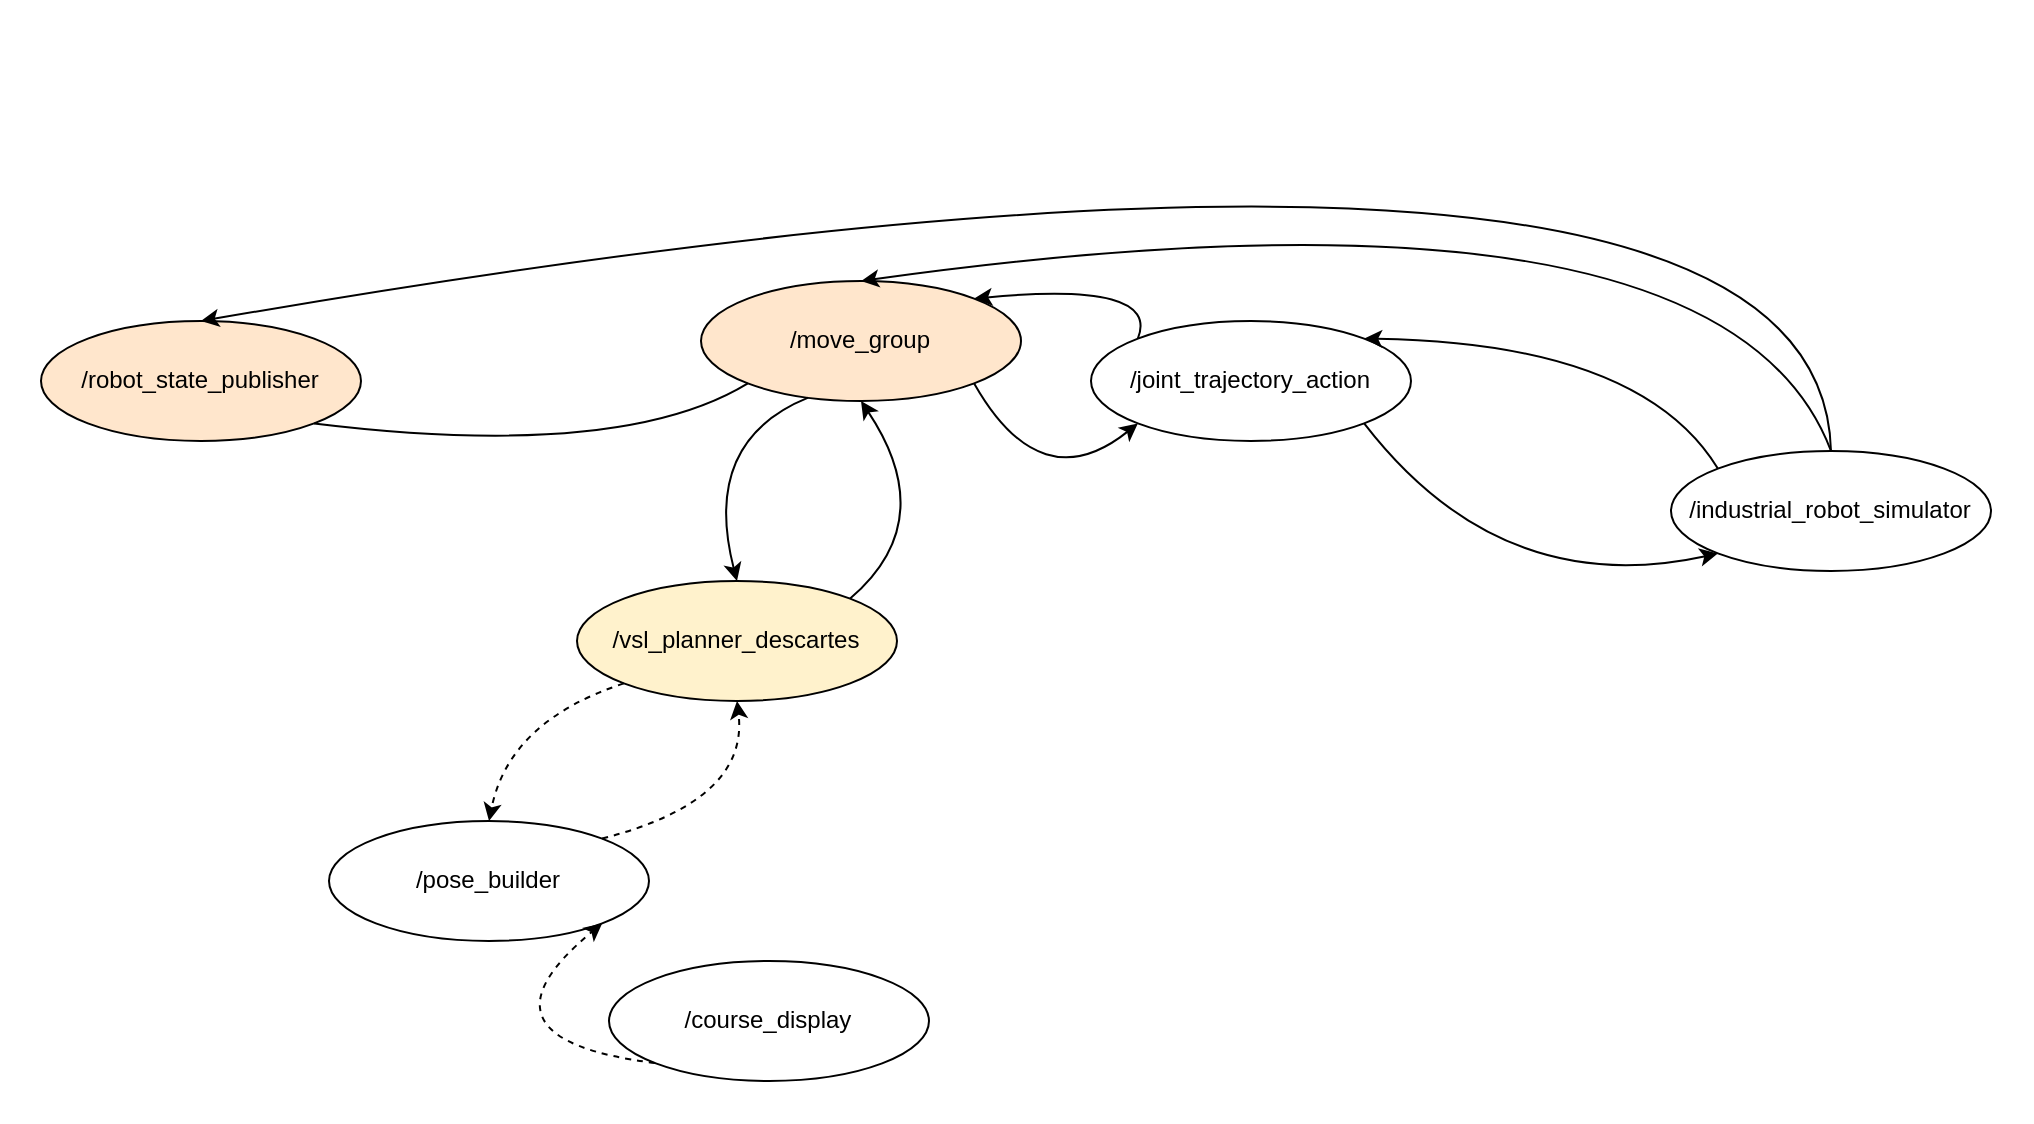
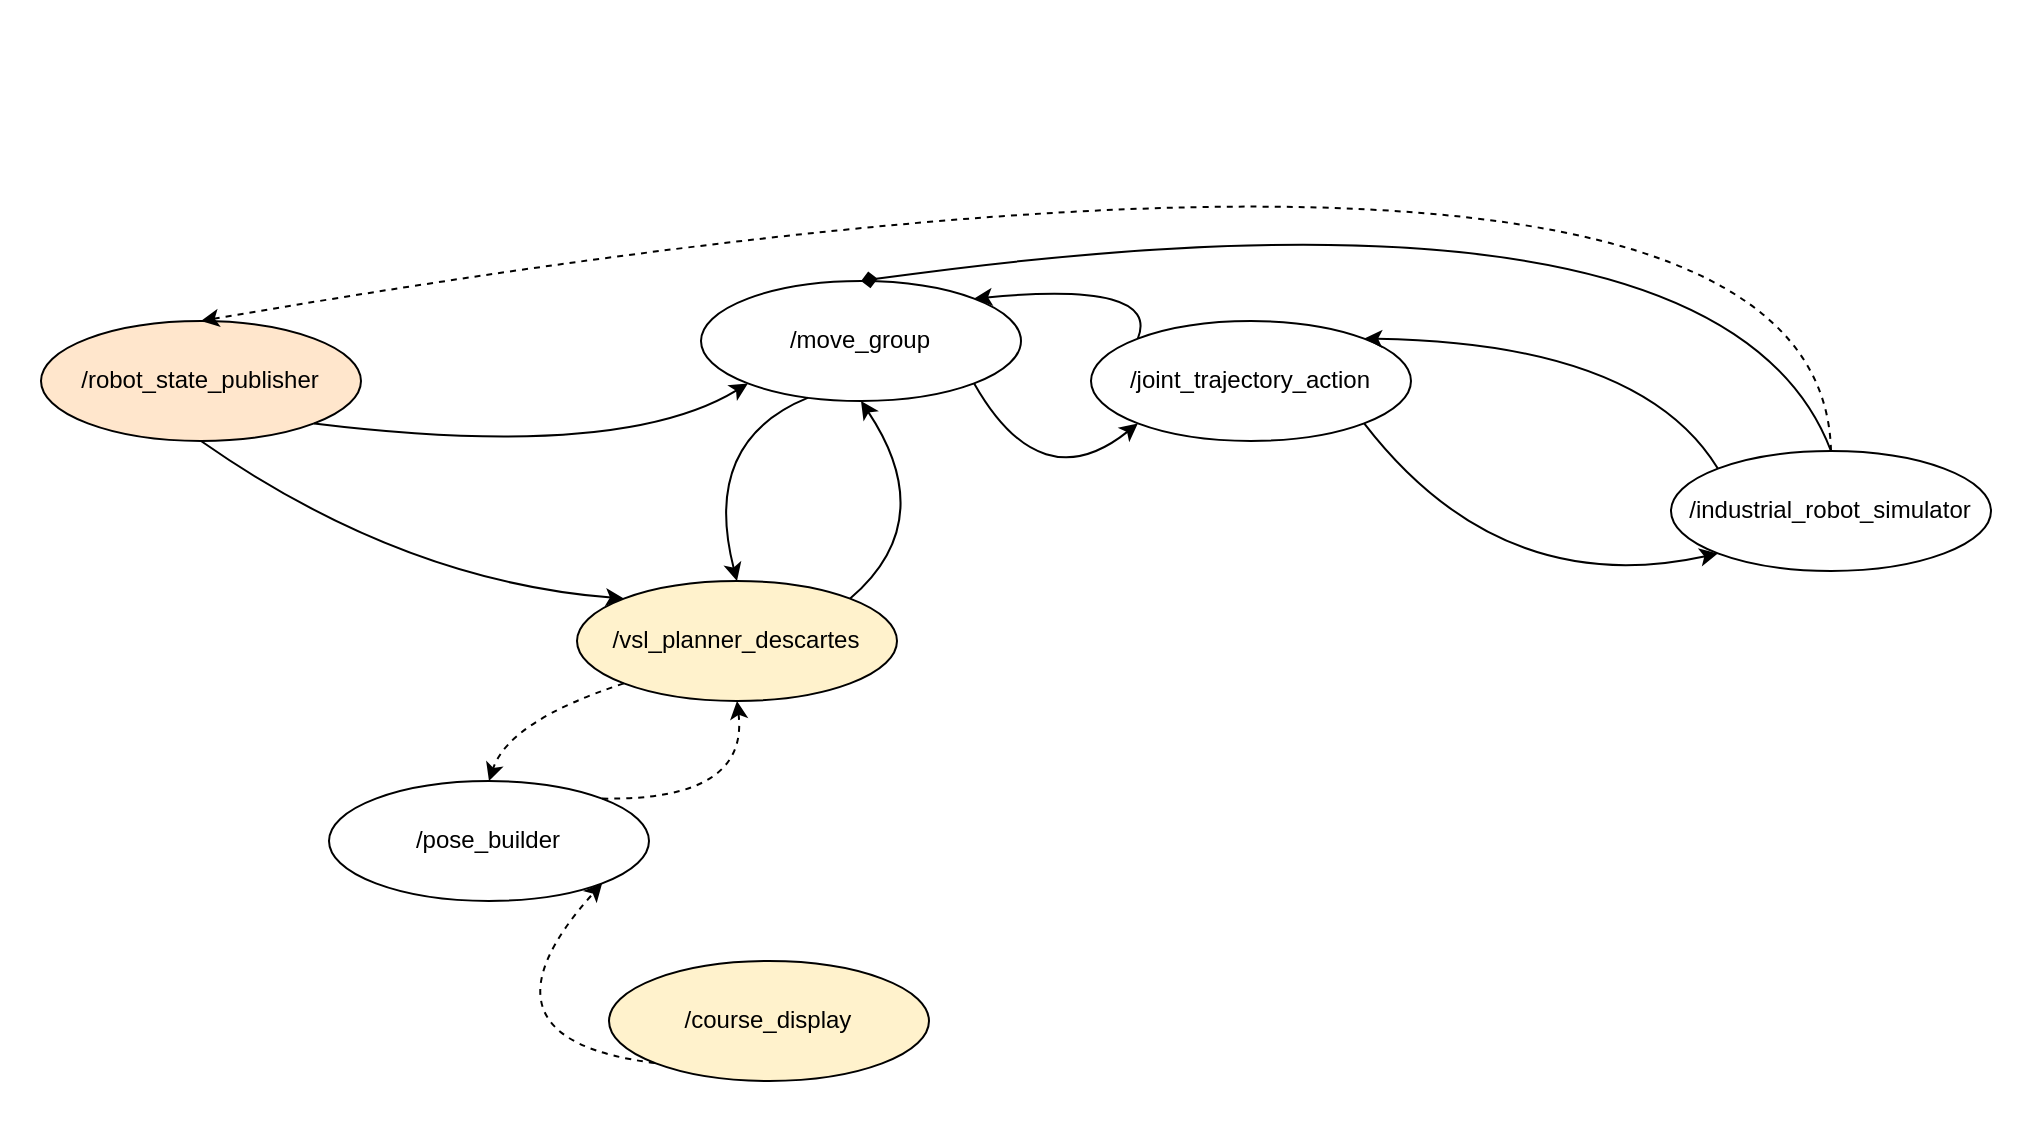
edge "/industrial_robot_simulator" -> "/robot_state_publisher": style solid -> dashed
edge "/industrial_robot_simulator" -> "/move_group": arrowhead classic -> diamond
node "/move_group": fillcolor #ffe6cc -> #ffffff
edge "/move_group" -- "/robot_state_publisher": arrowhead none -> classic
edge "/robot_state_publisher" -> "/vsl_planner_descartes": added
node "/pose_builder": moved (489, 881) -> (489, 841)
node "/course_display": fillcolor #ffffff -> #fff2cc
